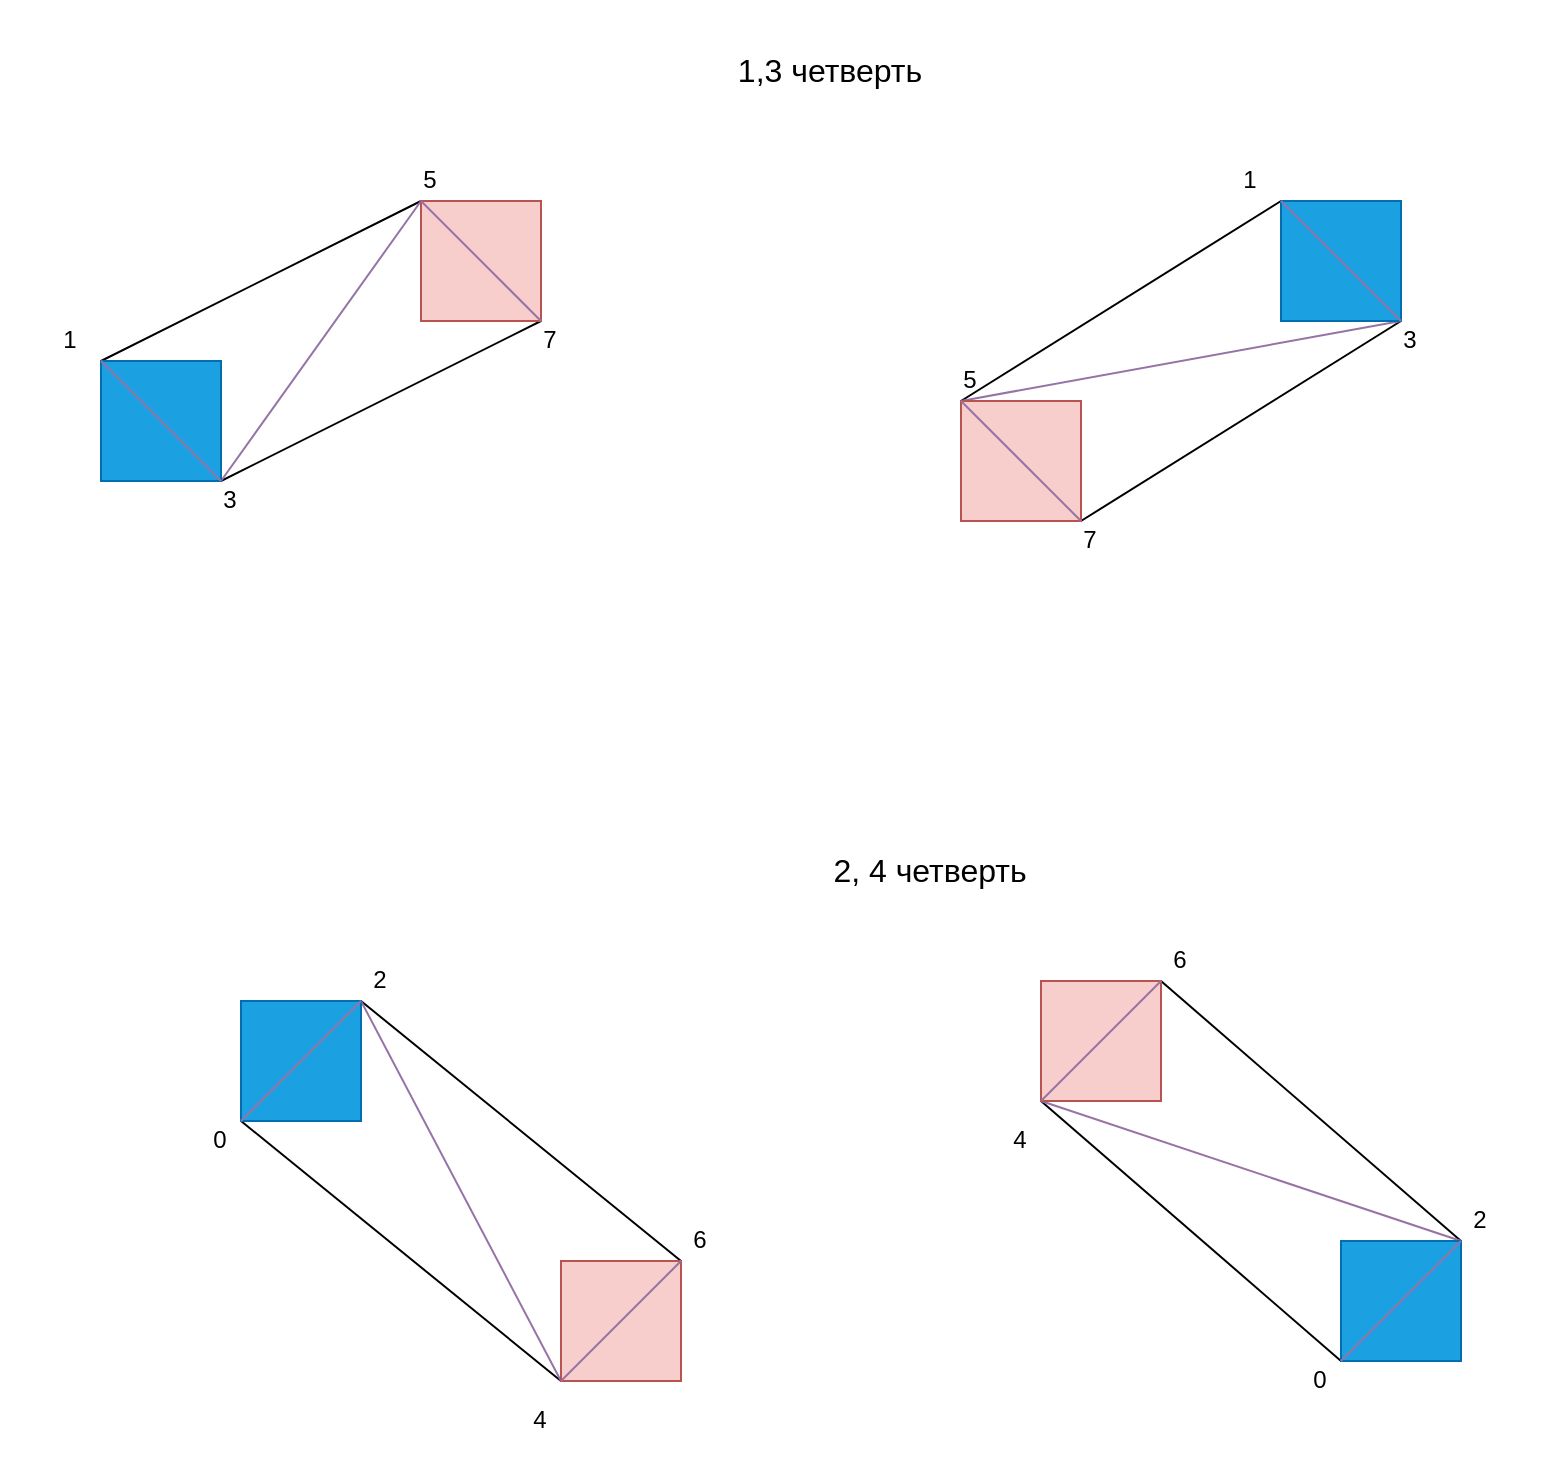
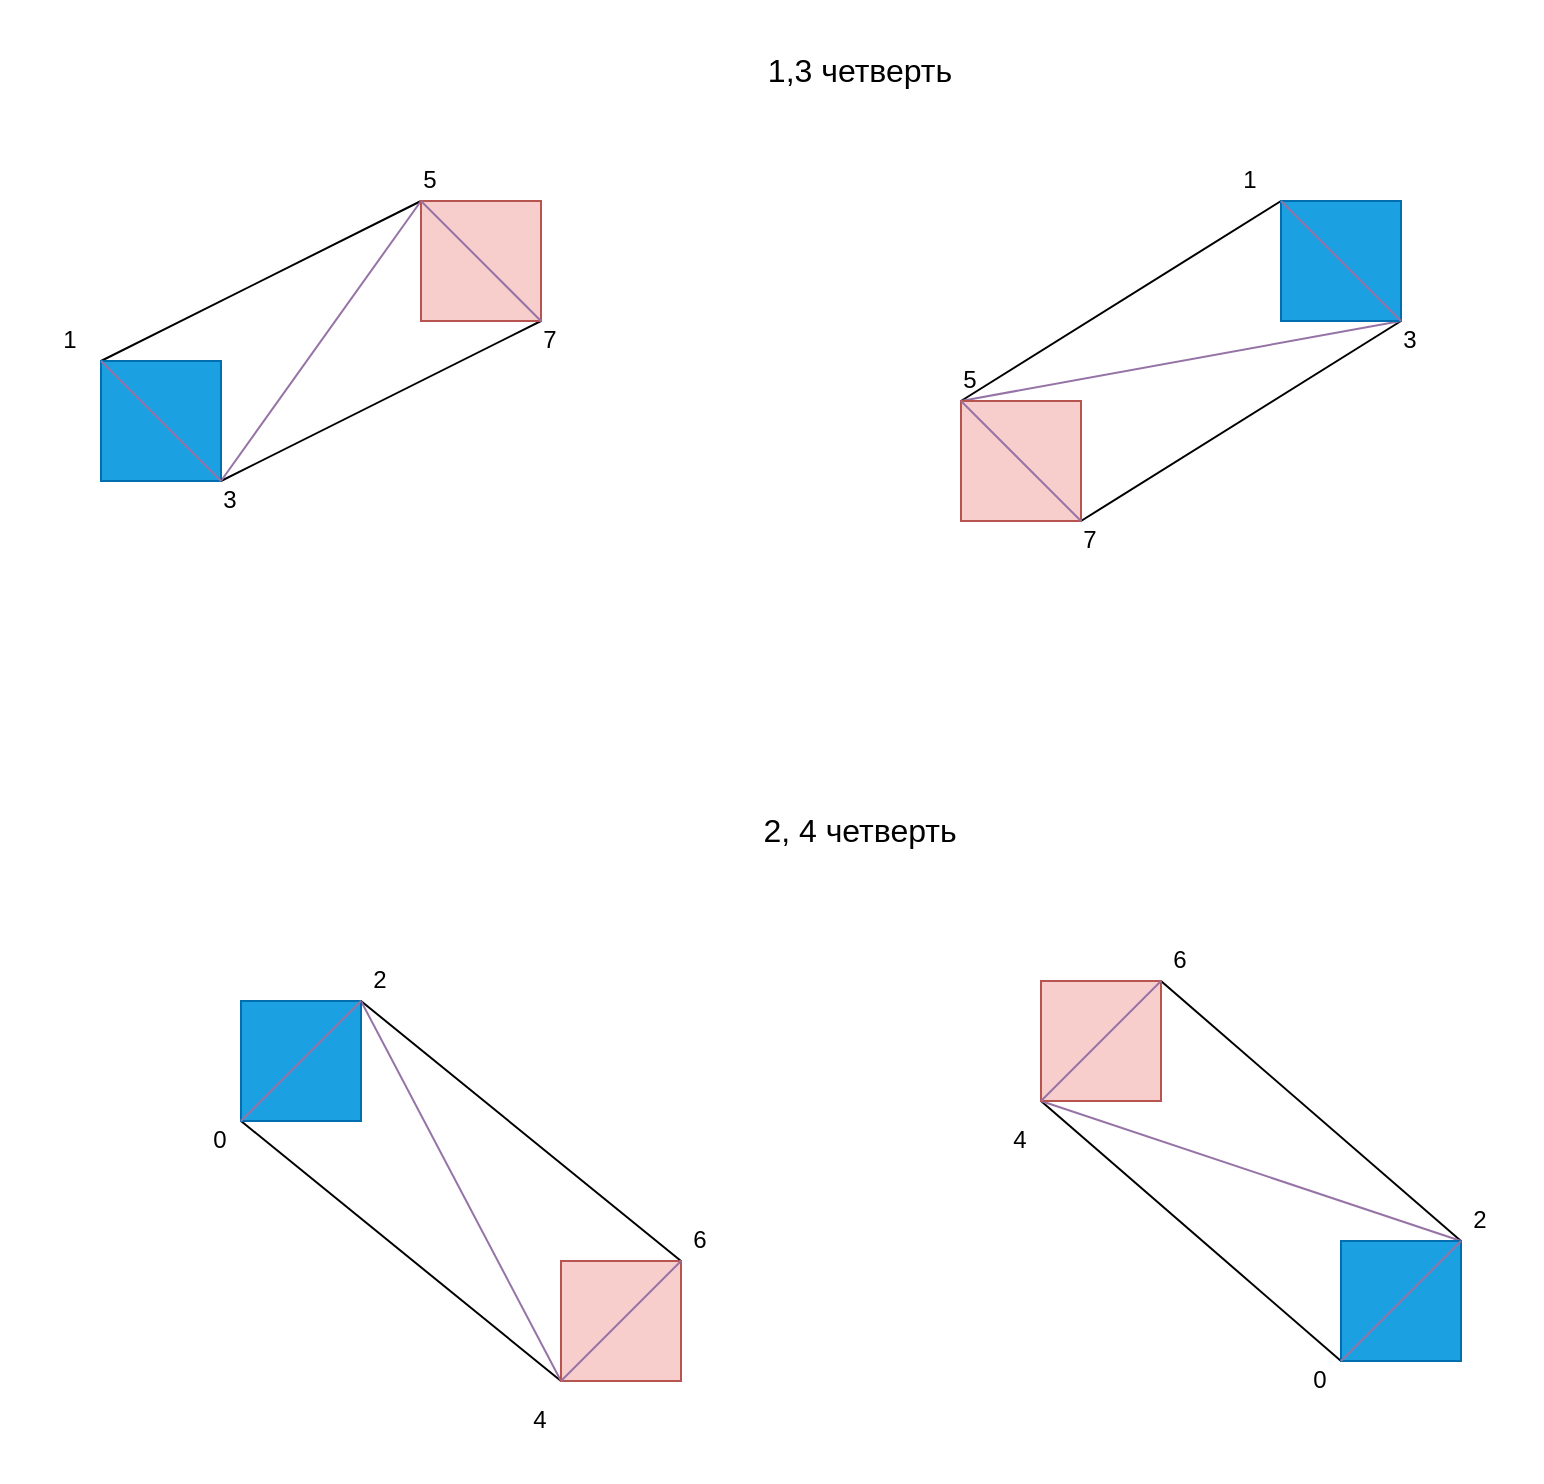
node "1,3 четверть": moved (831, 71) -> (861, 71)
node "2, 4 четверть": moved (931, 871) -> (861, 831)
